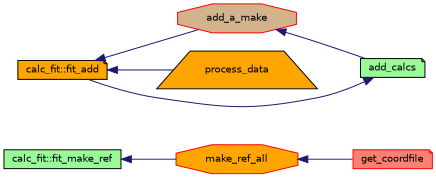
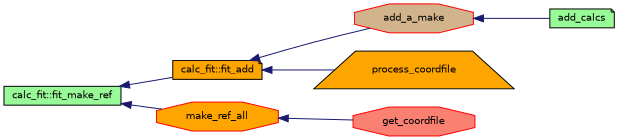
node "process_data": label "process_data" -> "process_coordfile"
edge "calc_fit::fit_add" -> "add_calcs": now "calc_fit::fit_add" -> "calc_fit::fit_make_ref"
node "get_coordfile": shape note -> octagon
